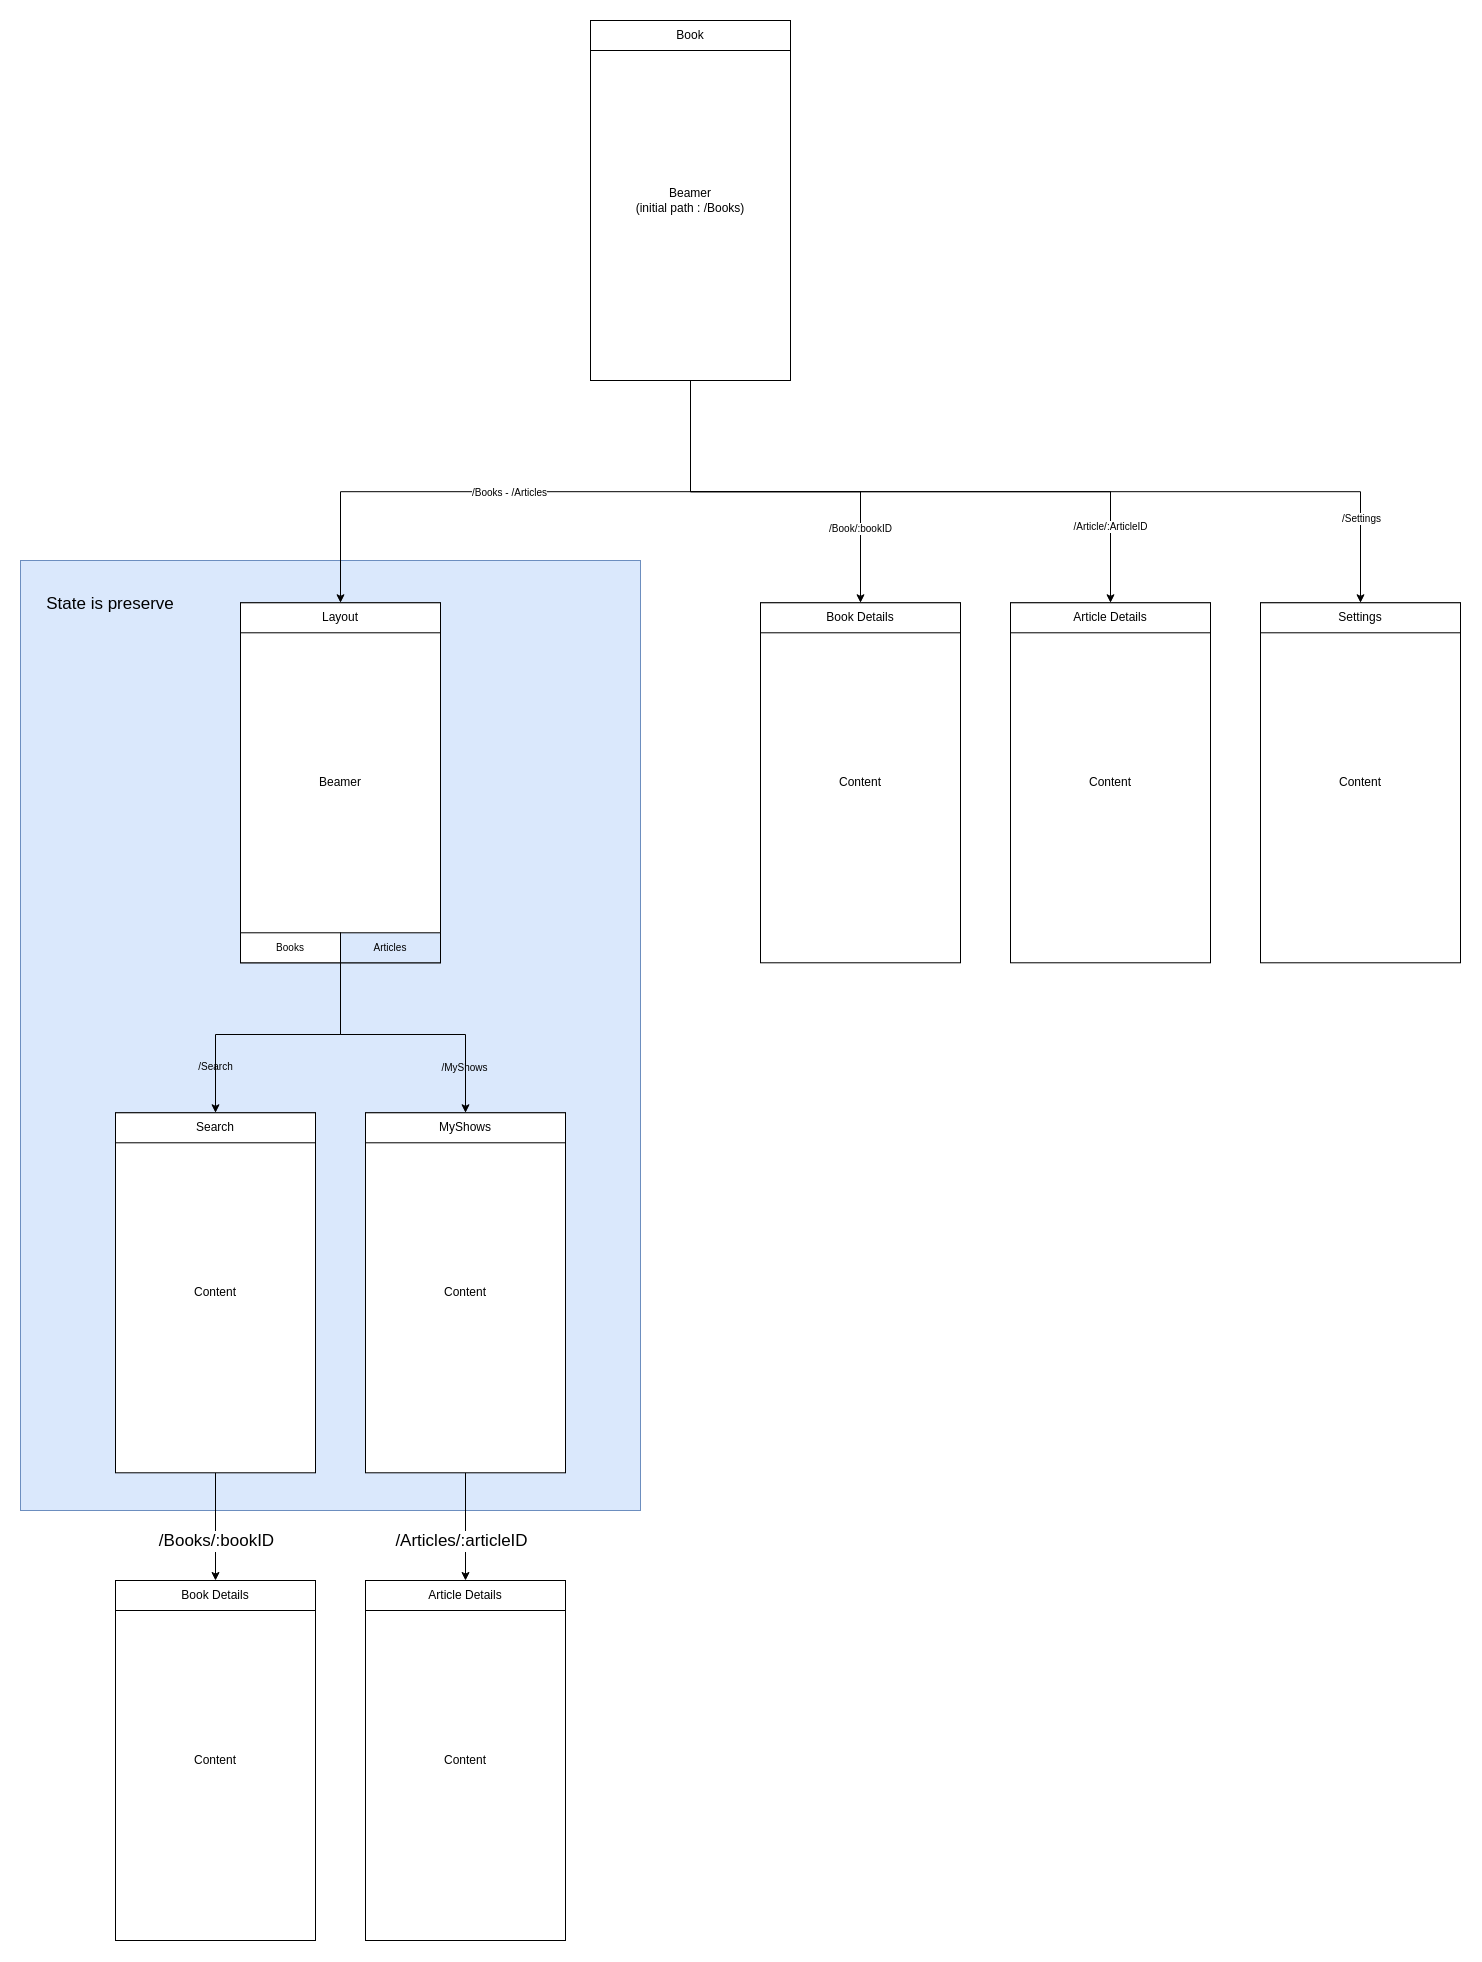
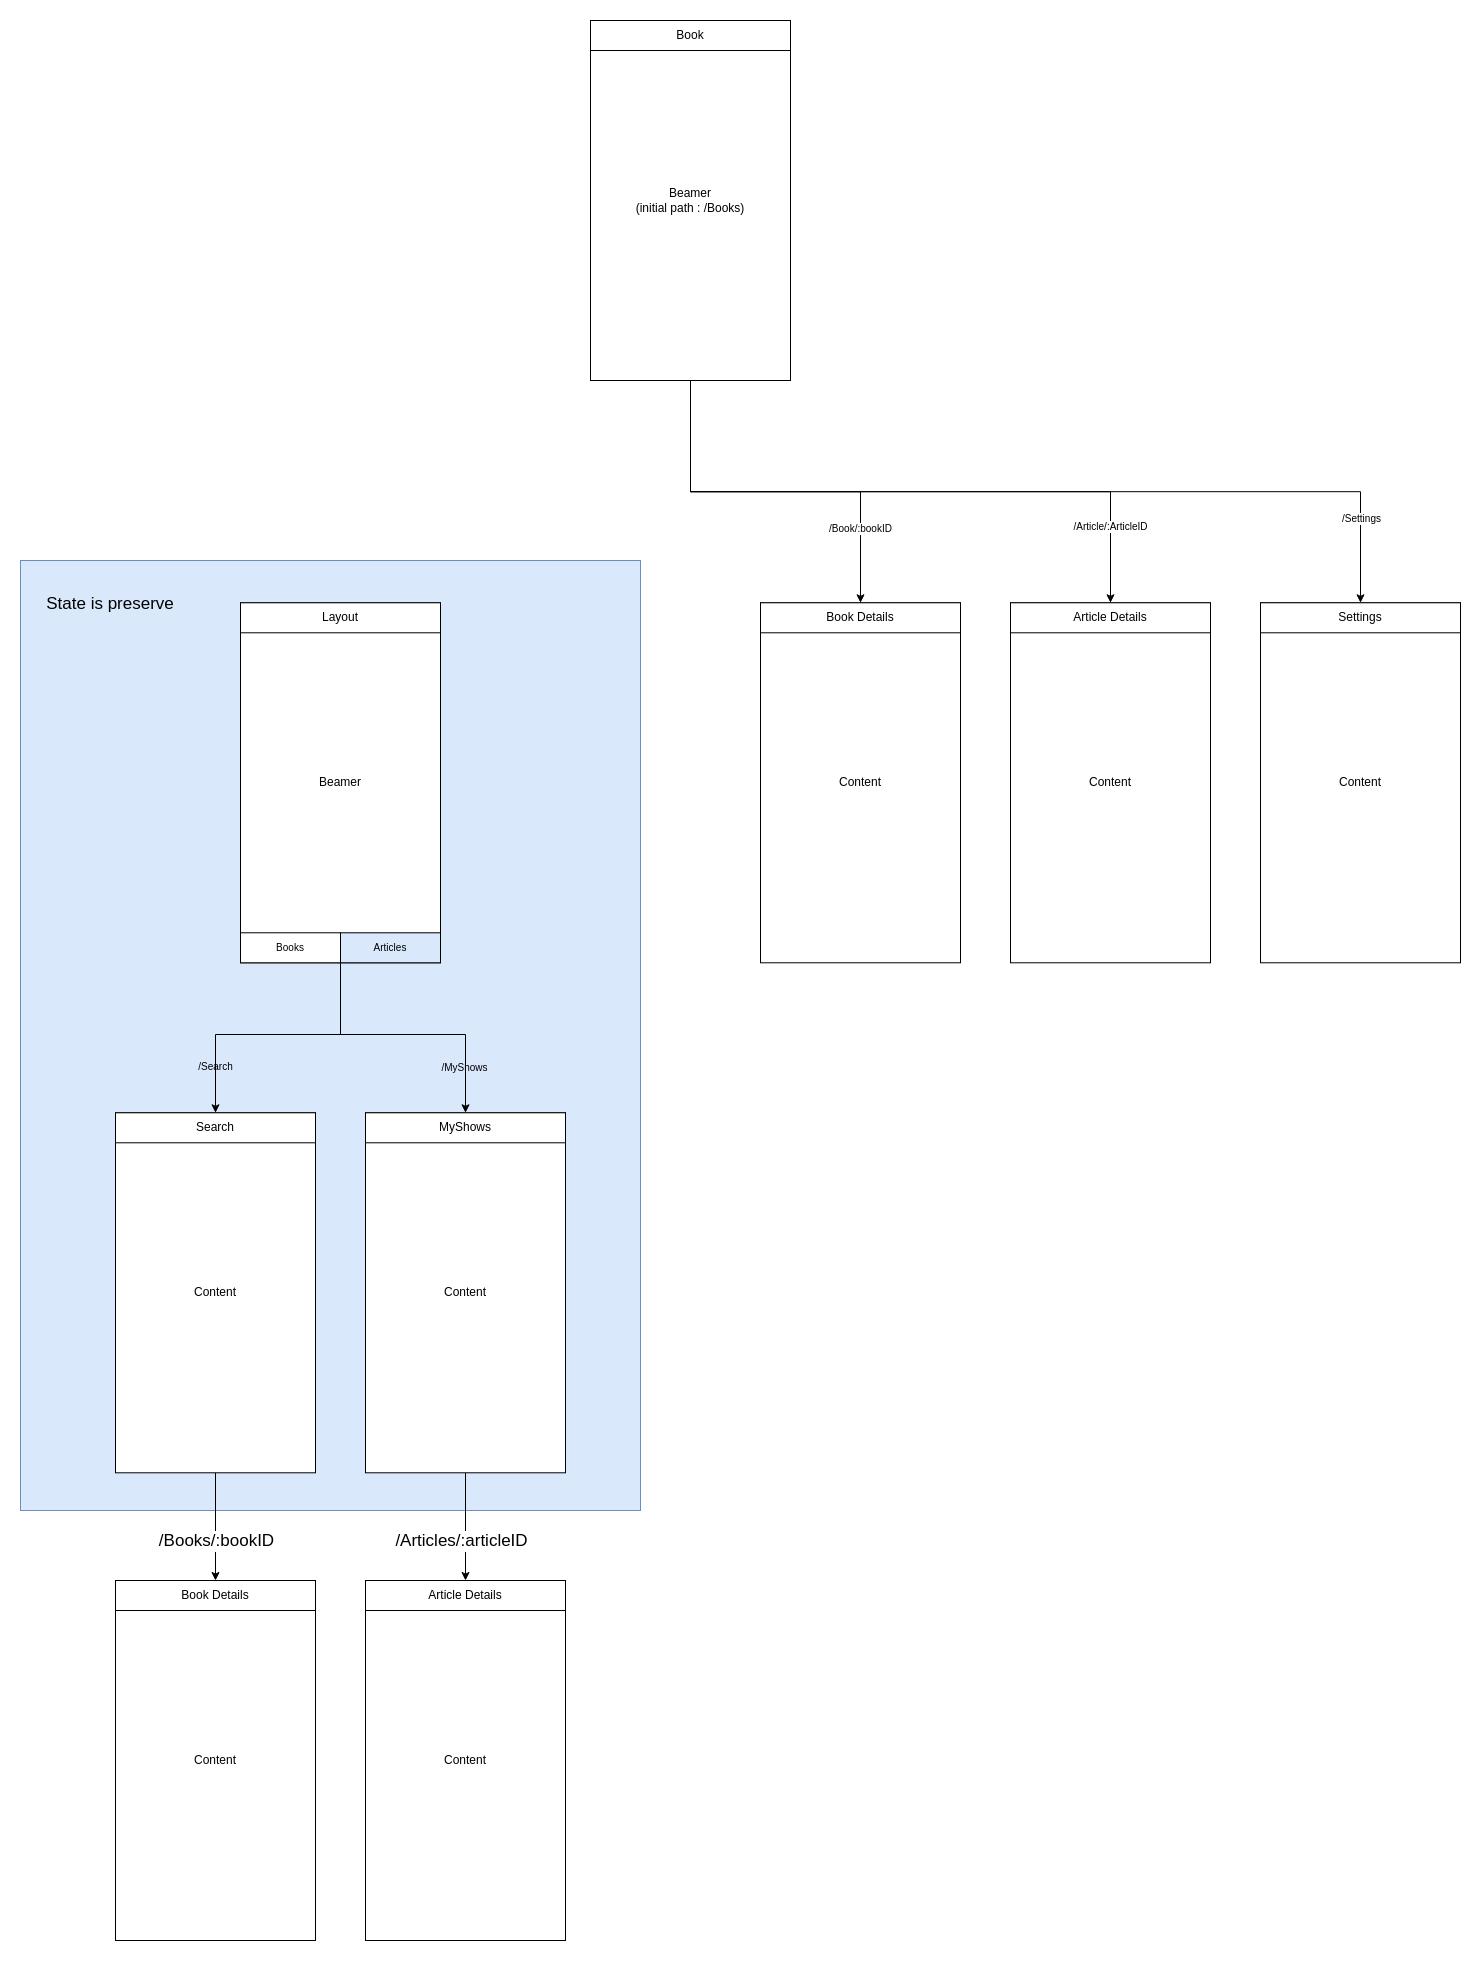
edge "Beamer (initial path : /Books)" -> "Layout": removed, label "/Books - /Articles"
